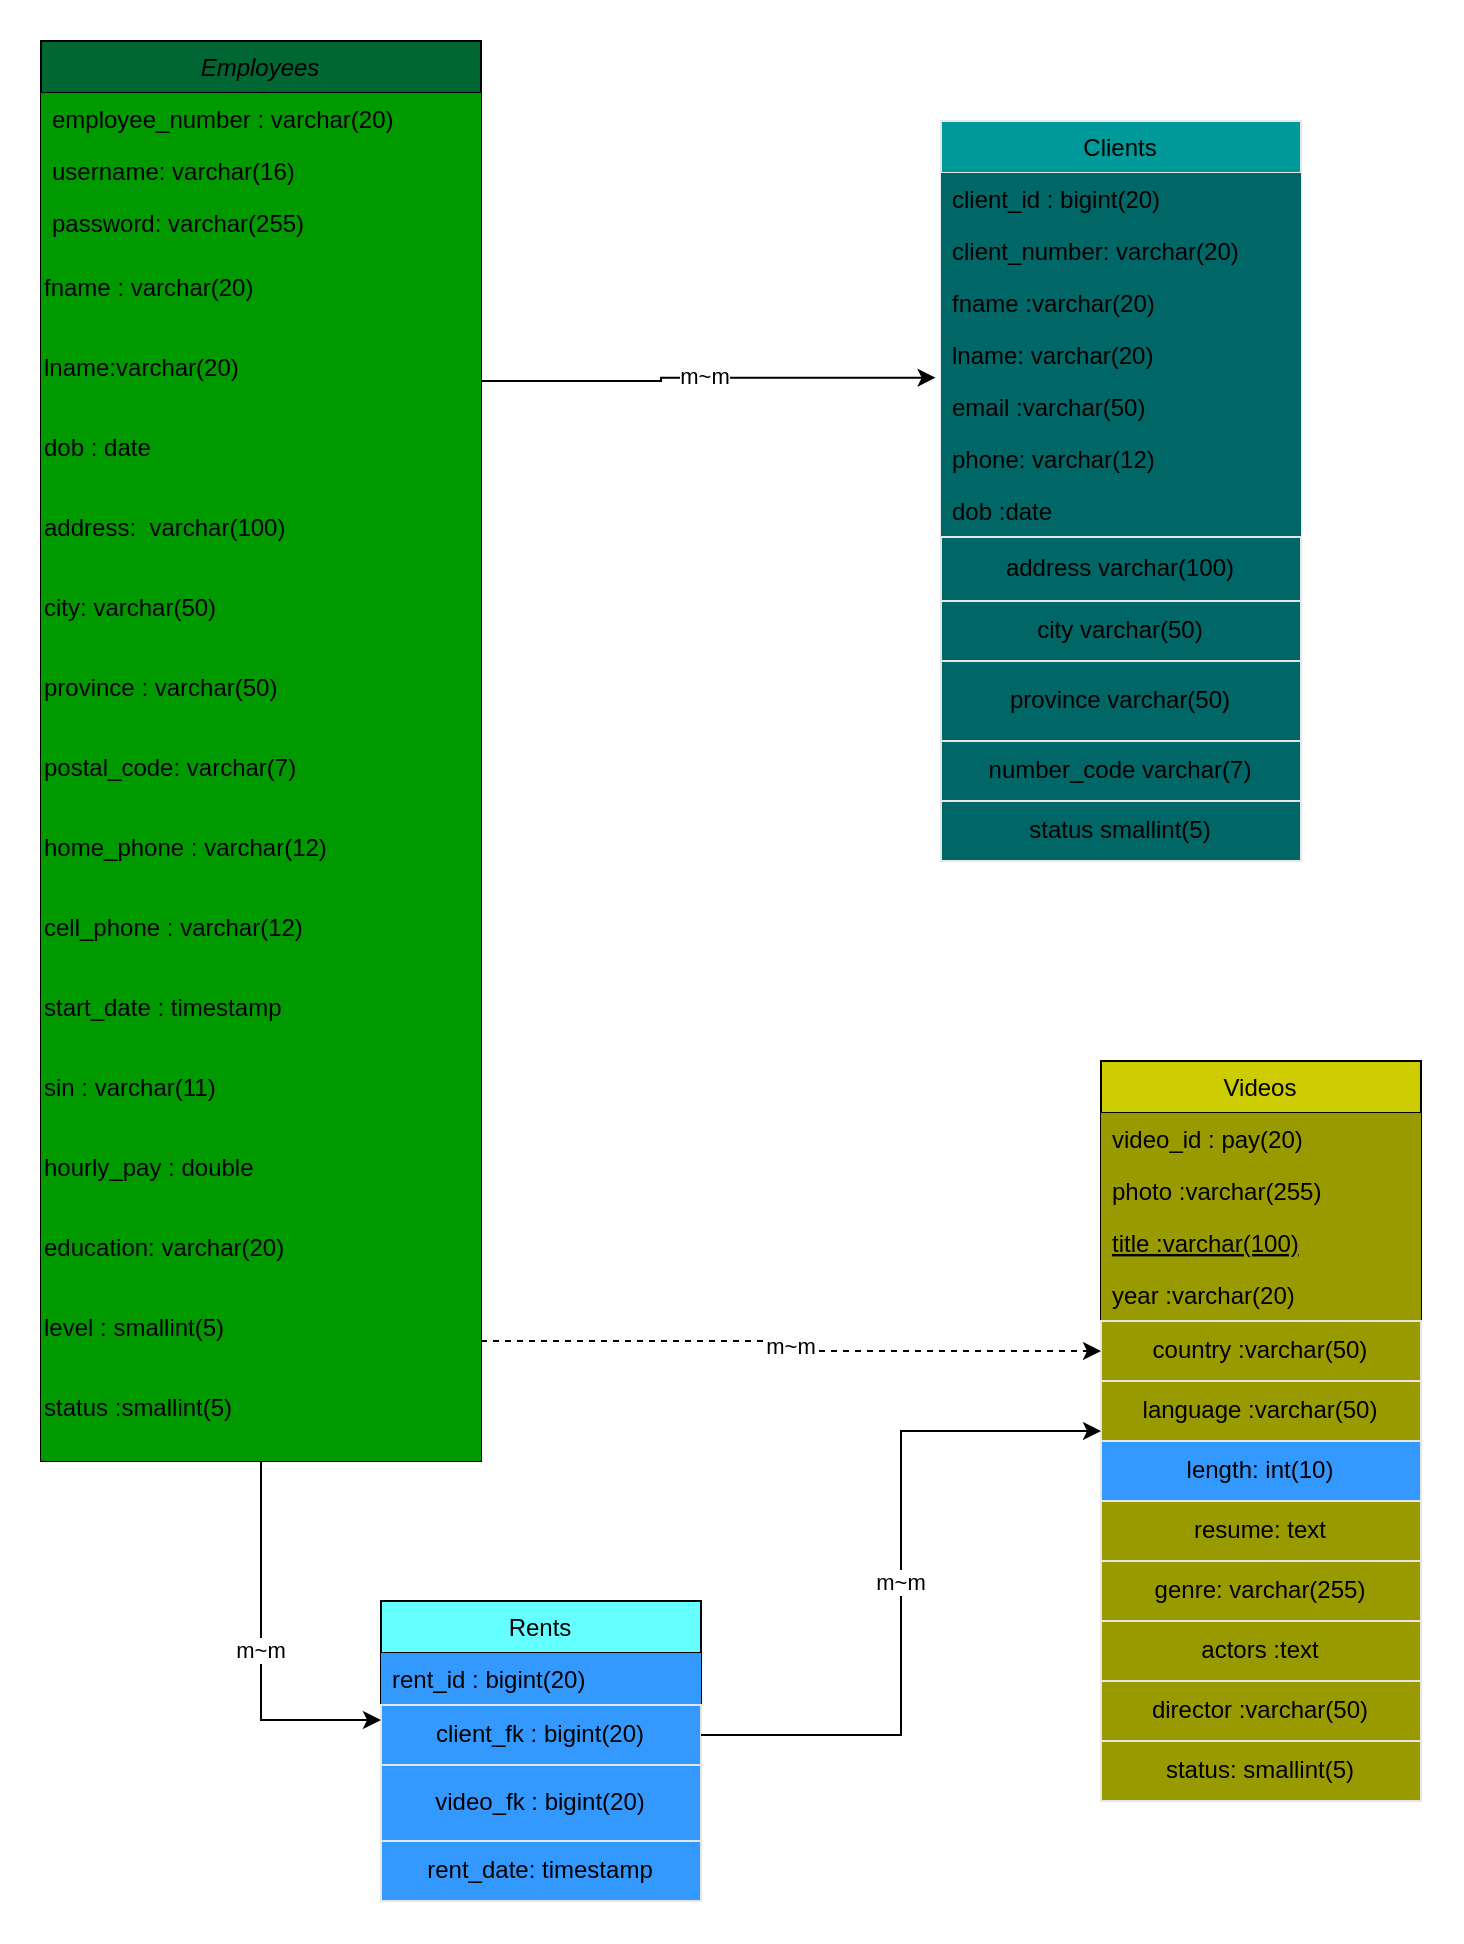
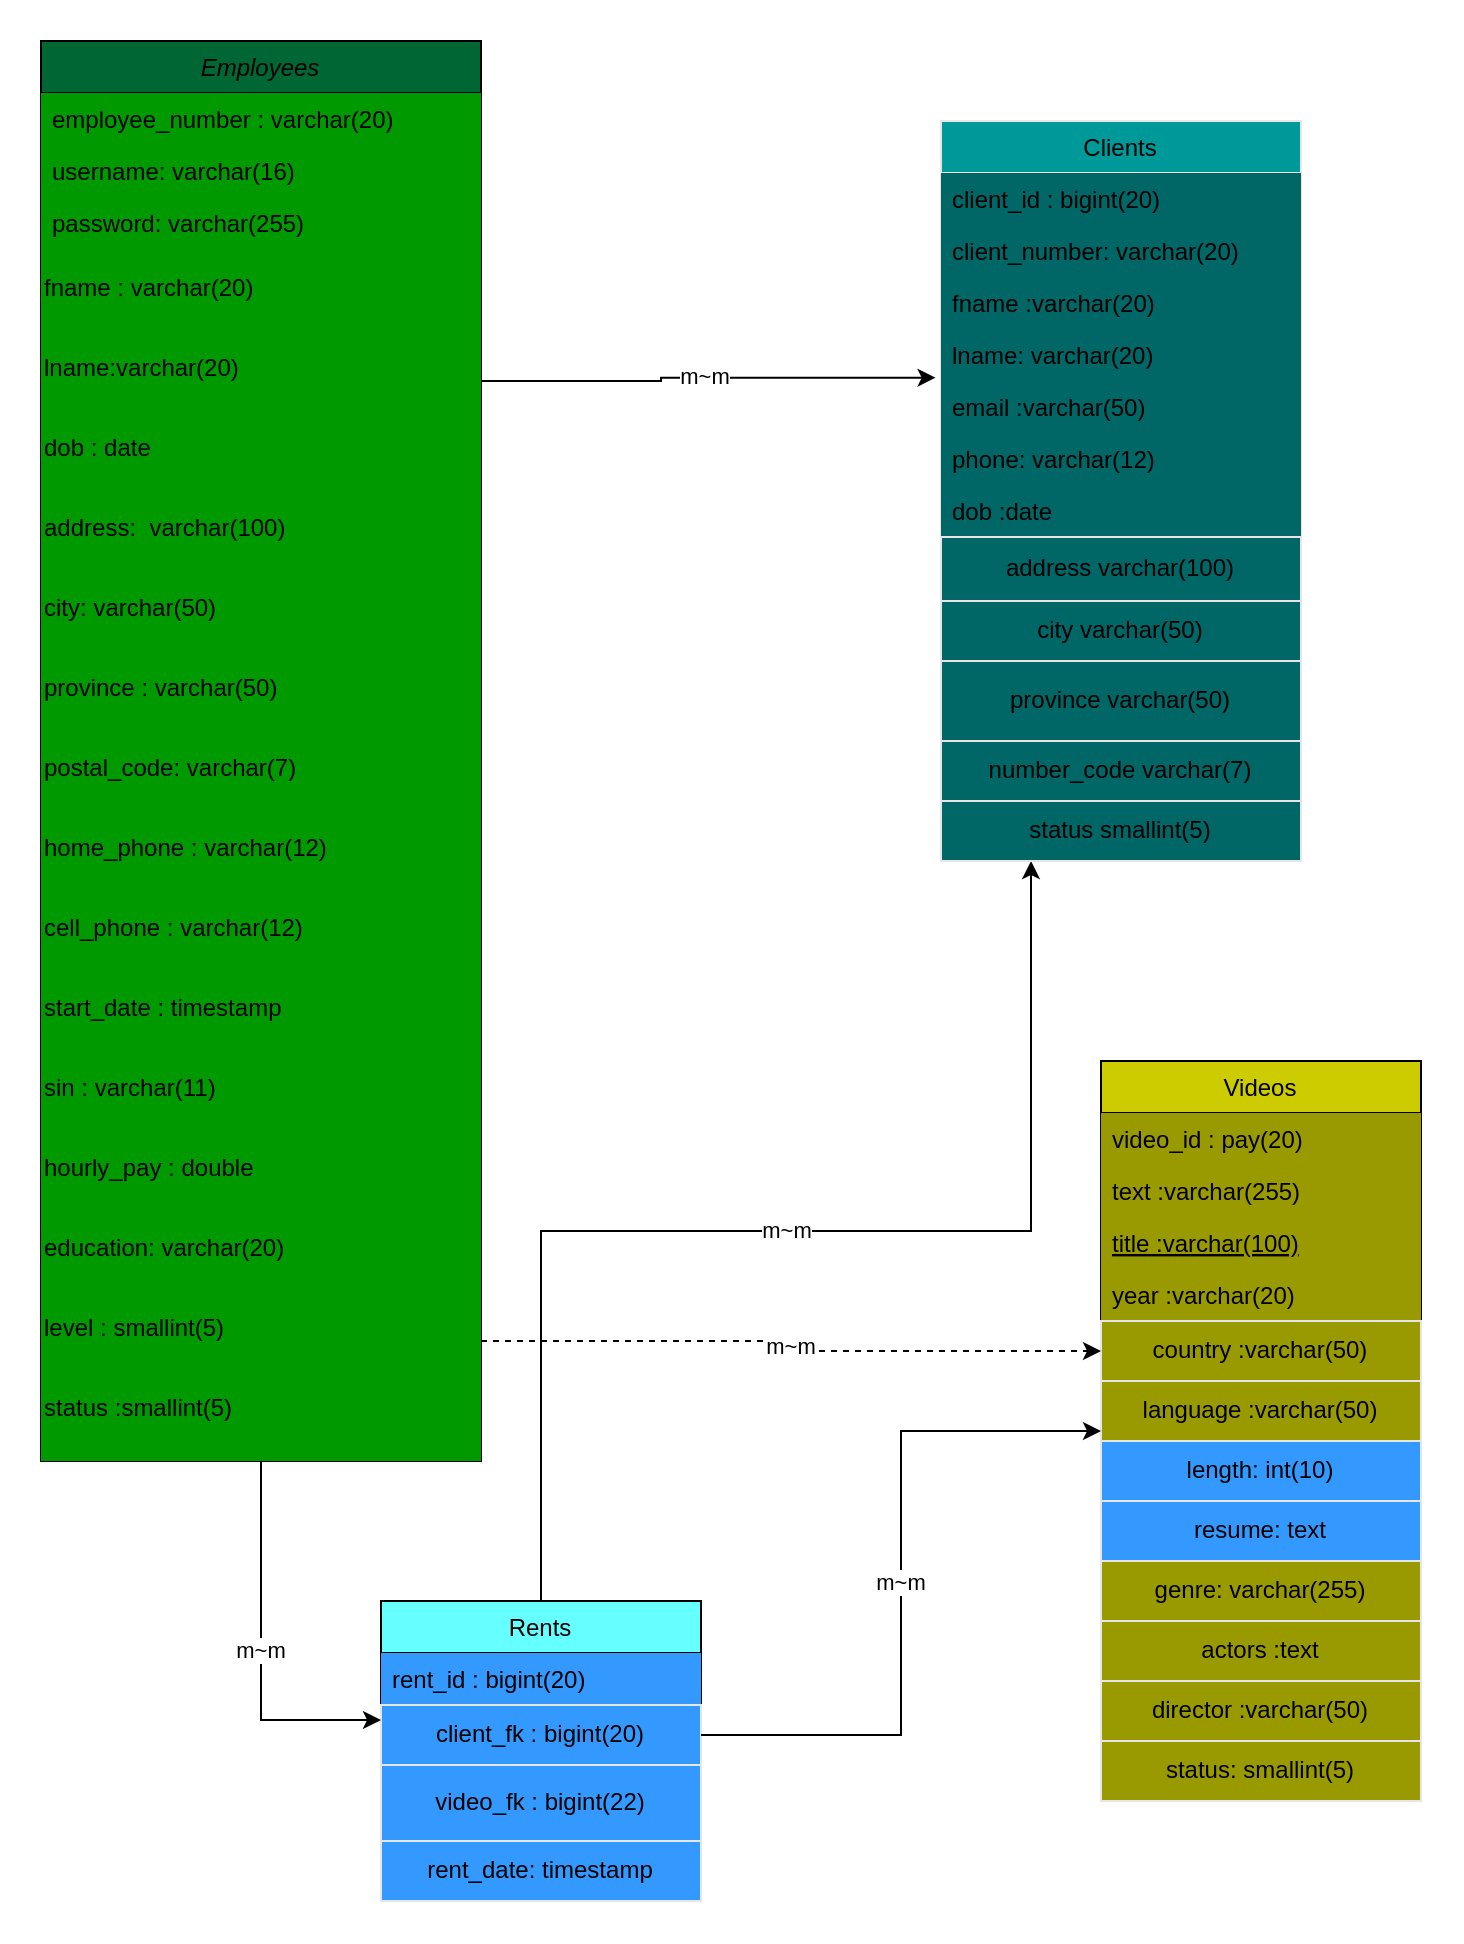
node "photo :varchar(255)": label "photo :varchar(255)" -> "text :varchar(255)"
edge "Rents" -> "status smallint(5)": added, label "m~m"
node "resume: text": fillcolor #999900 -> #3399ff
node "video_fk : bigint(20)": label "video_fk : bigint(20)" -> "video_fk : bigint(22)"
